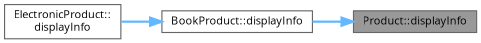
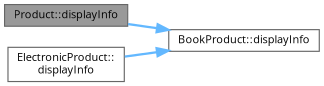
edge "BookProduct::displayInfo" -> "Product::displayInfo": reversed
